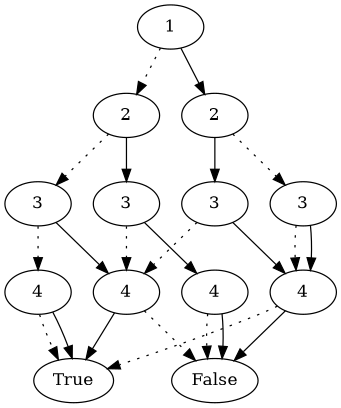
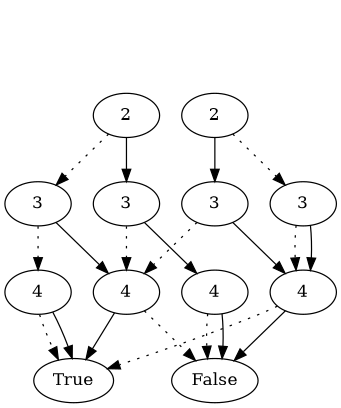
node "1": removed
